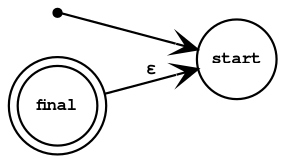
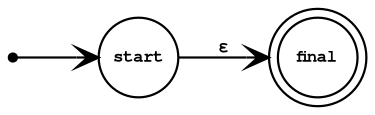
edge "final" -> "start": reversed
